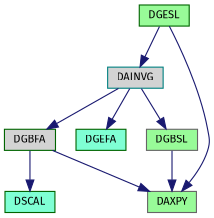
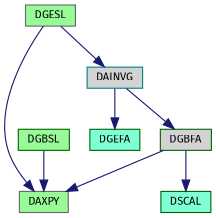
node "DGESL": color darkgreen -> gray40
edge "DAINVG" -> "DGBSL": removed
node "DGBSL": color gray40 -> darkgreen
